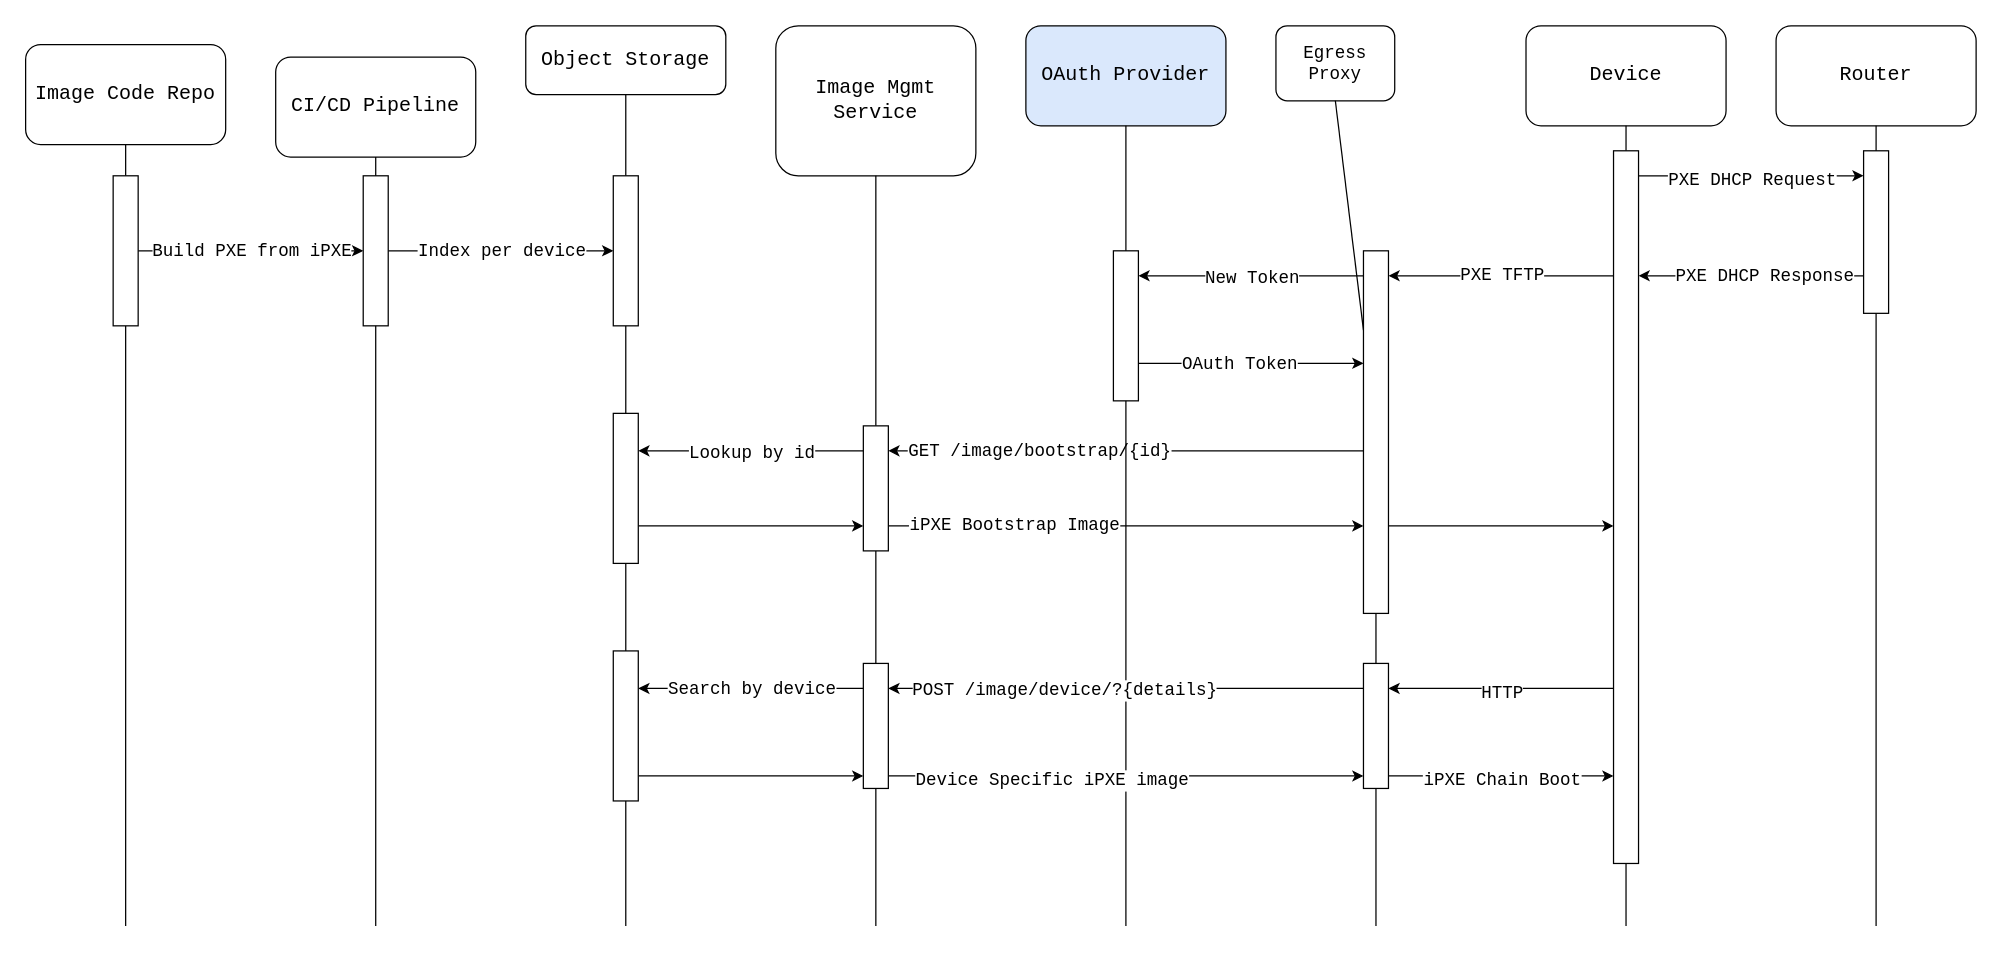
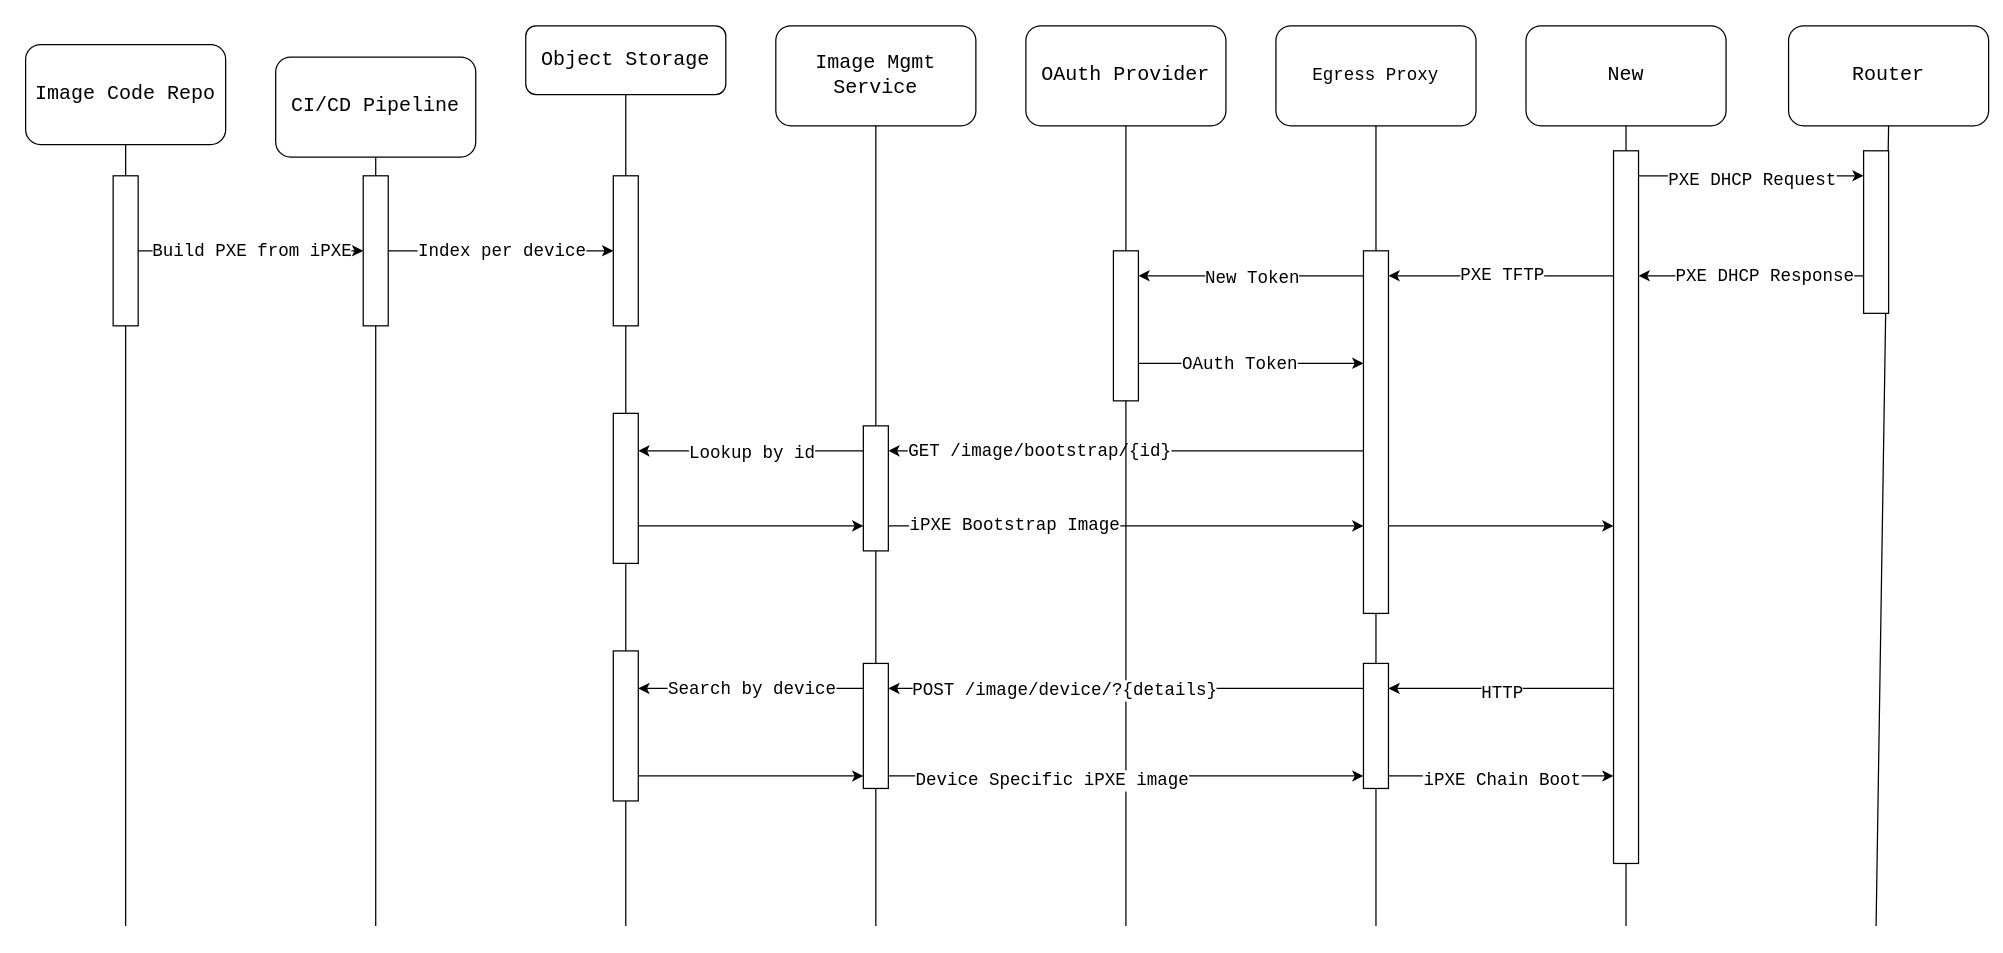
node "Egress Proxy": size 119x75 -> 200x100
node "OAuth Provider": fillcolor #dae8fc -> #ffffff
node "Device": label "Device" -> "New"
node "Router": moved (1876, 76) -> (1888, 76)
node "Image Mgmt Service": size 200x150 -> 200x100
